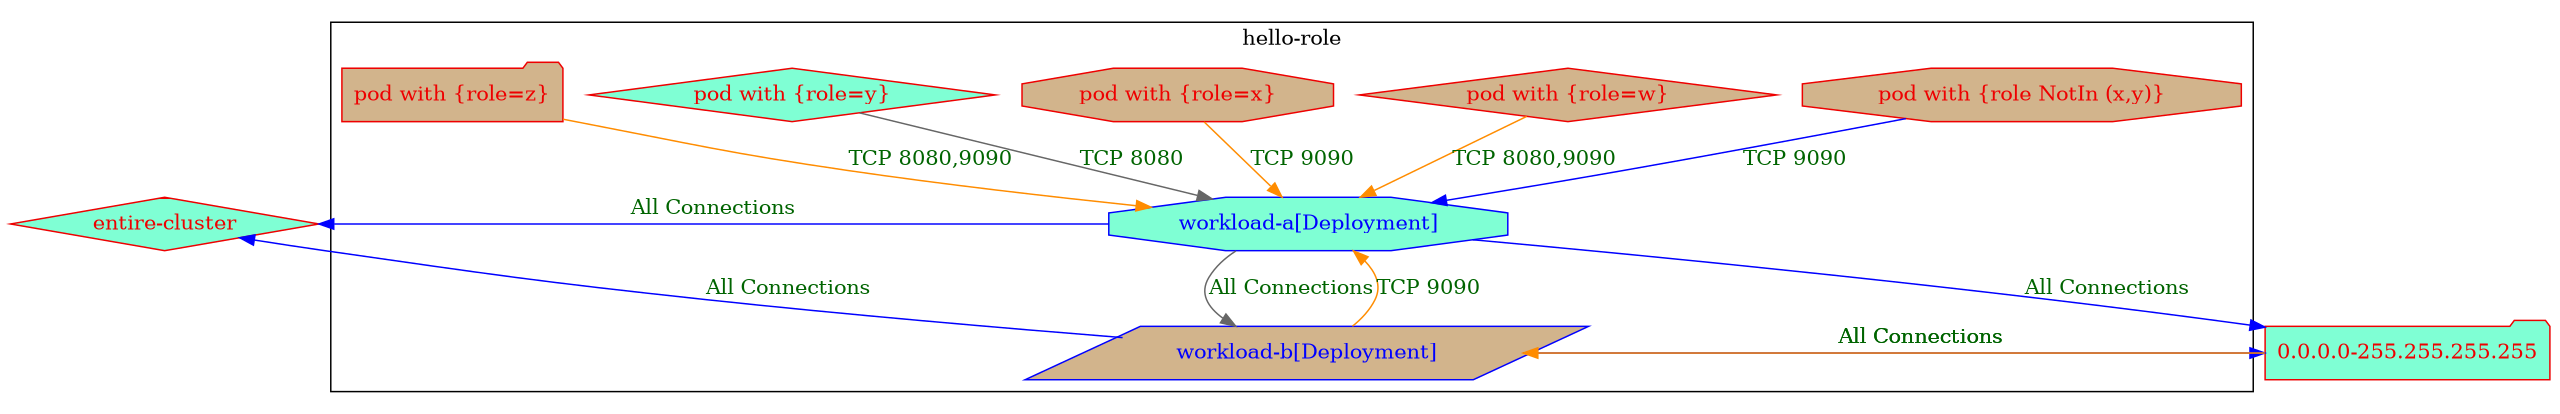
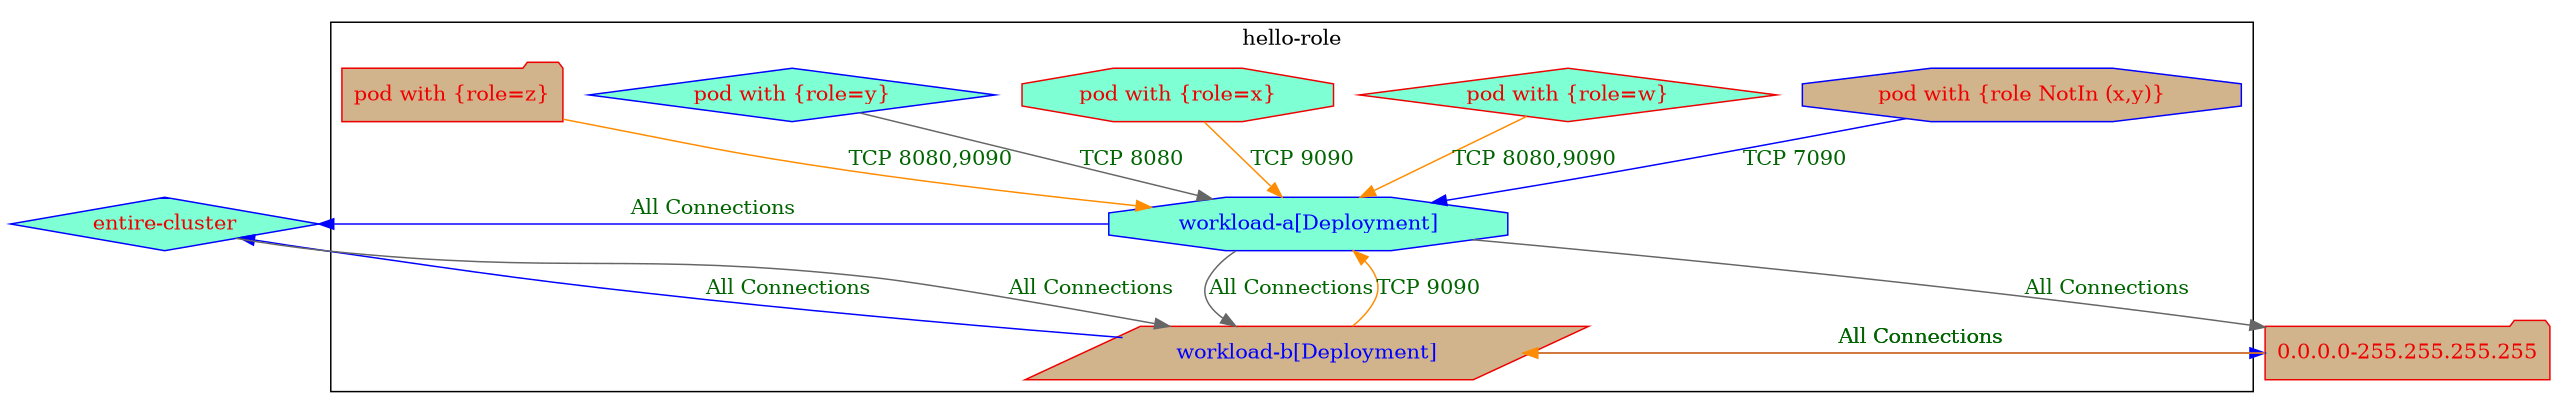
node "pod with {role=y}": color red2 -> blue
node "pod with {role=x}": fillcolor tan -> aquamarine
node "pod with {role=w}": fillcolor tan -> aquamarine
node "pod with {role NotIn (x,y)}": color red2 -> blue
edge "pod with {role NotIn (x,y)}" -> "workload-a[Deployment]": label "TCP 9090" -> "TCP 7090"
node "entire-cluster": color red2 -> blue
edge "entire-cluster" -> "workload-b[Deployment]": added, label "All Connections"
edge "workload-a[Deployment]" -> "0.0.0.0-255.255.255.255": color blue -> gray40
node "workload-b[Deployment]": color blue -> red2
node "0.0.0.0-255.255.255.255": fillcolor aquamarine -> tan
